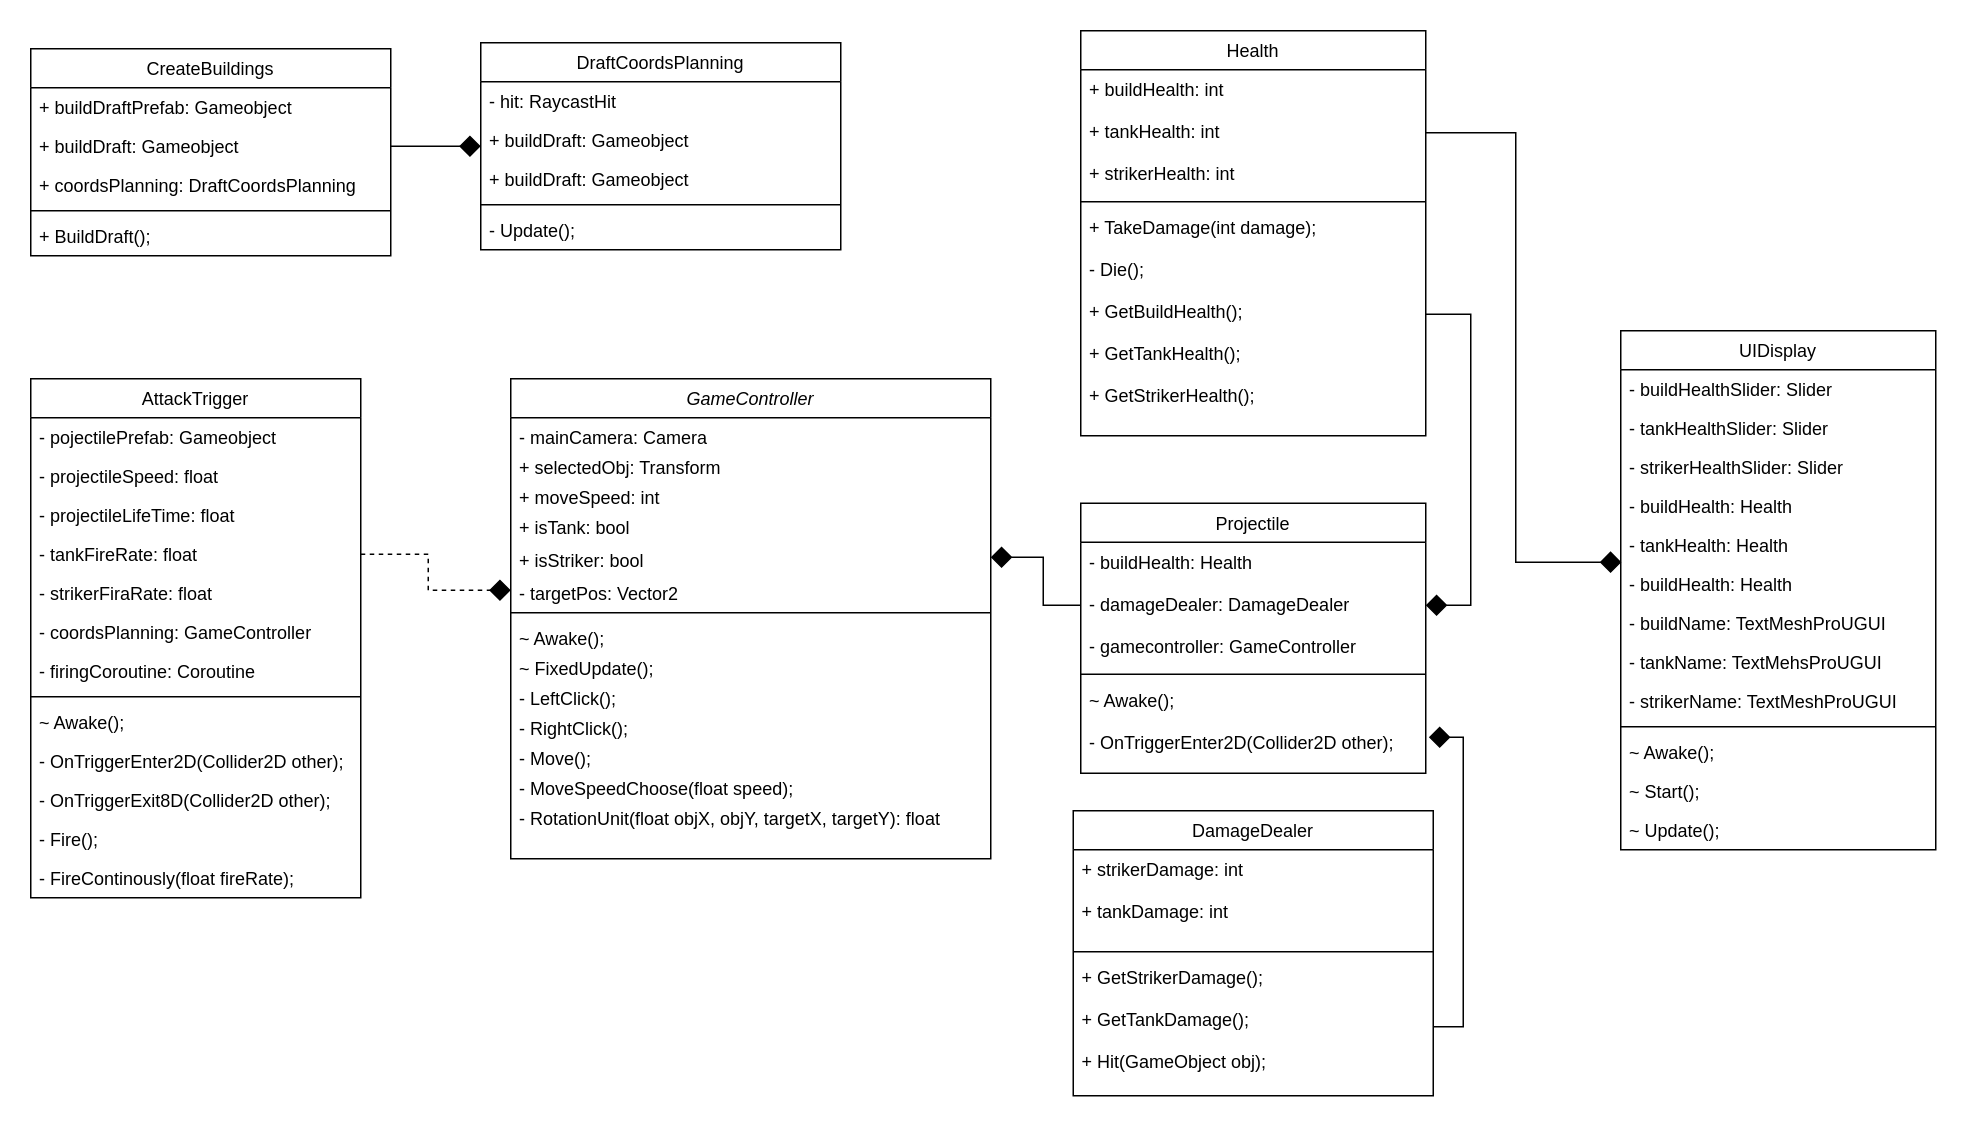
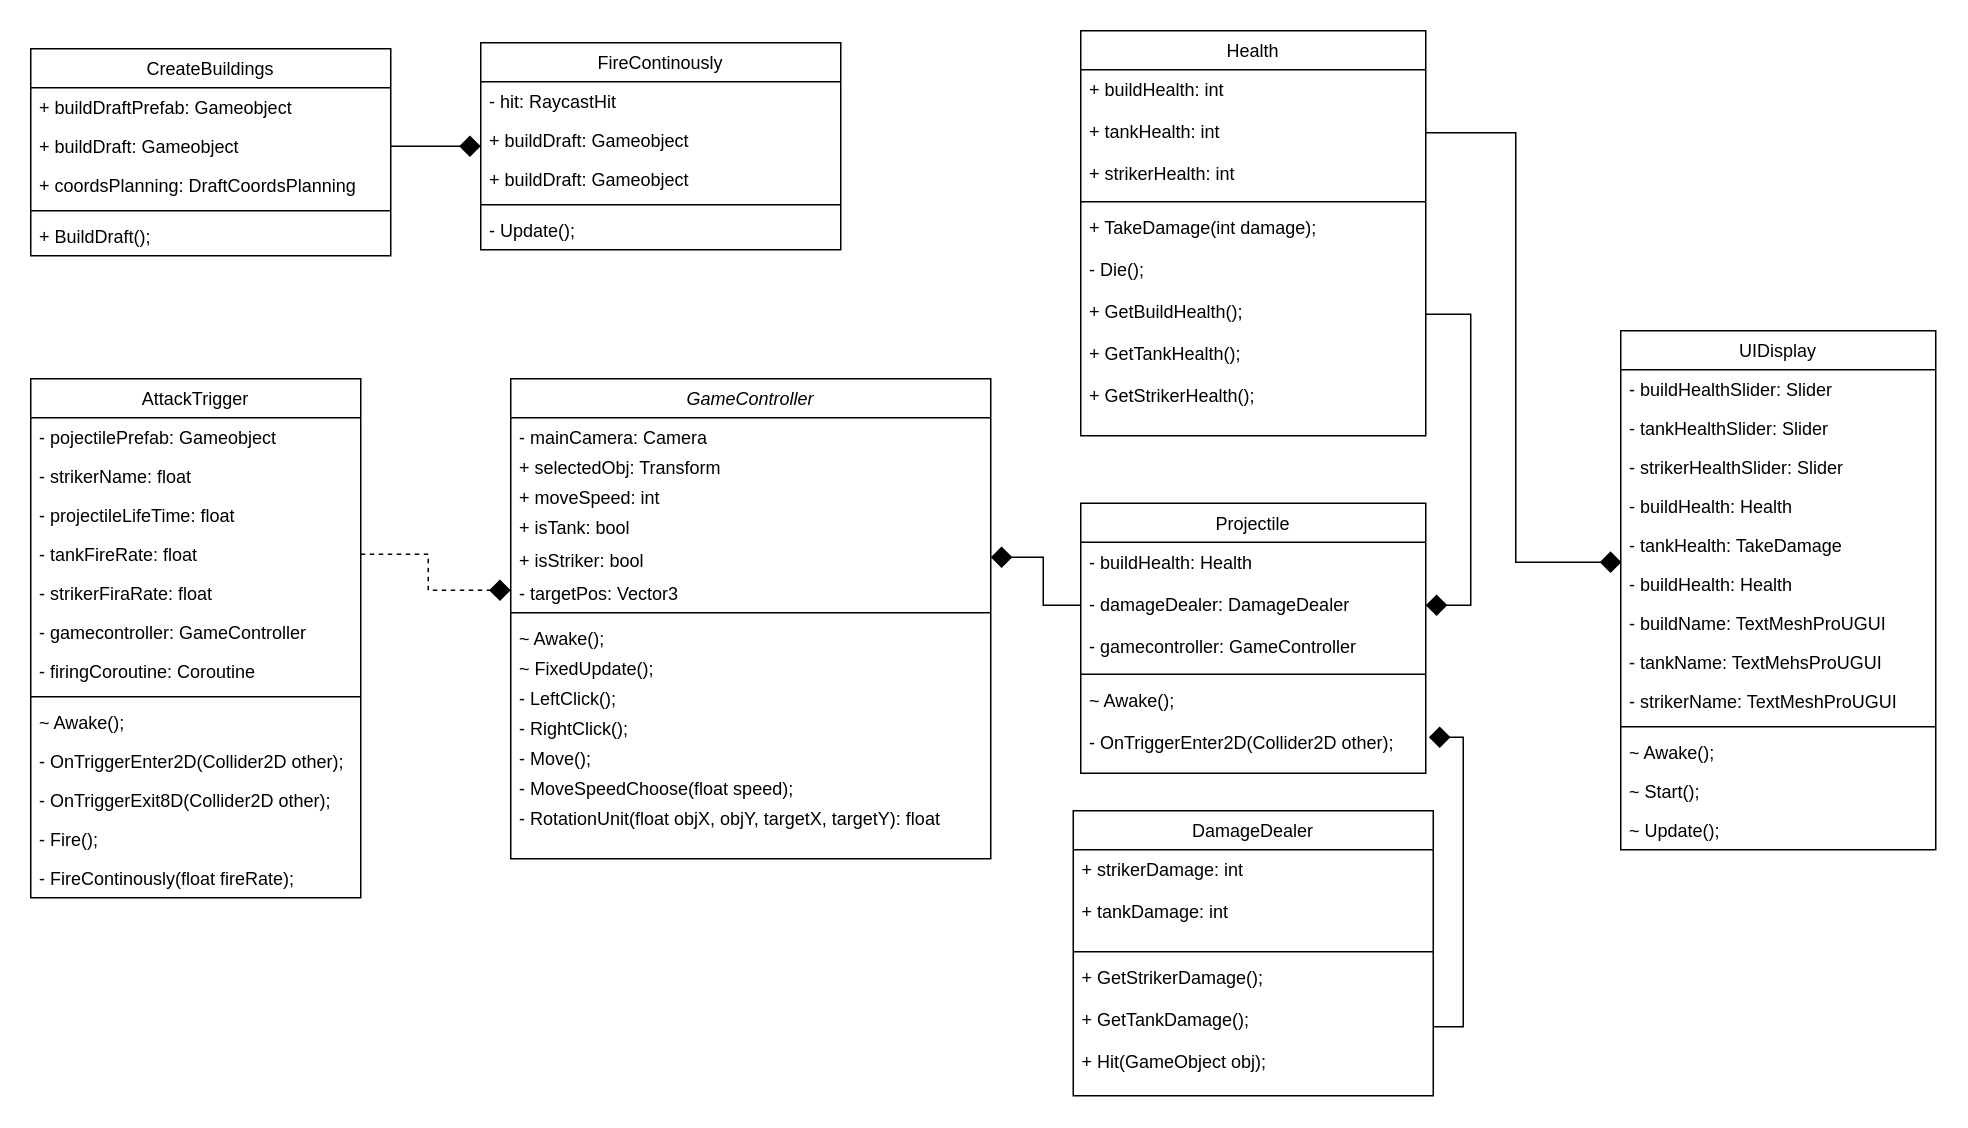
node "DraftCoordsPlanning": label "DraftCoordsPlanning" -> "FireContinously"
node "- projectileSpeed: float": label "- projectileSpeed: float" -> "- strikerName: float"
node "- tankHealth: Health": label "- tankHealth: Health" -> "- tankHealth: TakeDamage"
node "- targetPos: Vector2": label "- targetPos: Vector2" -> "- targetPos: Vector3"
node "- coordsPlanning: GameController": label "- coordsPlanning: GameController" -> "- gamecontroller: GameController"
